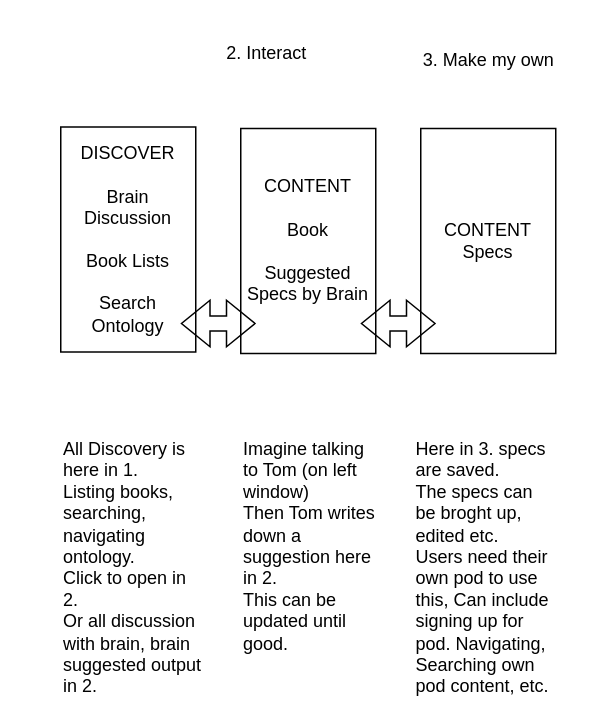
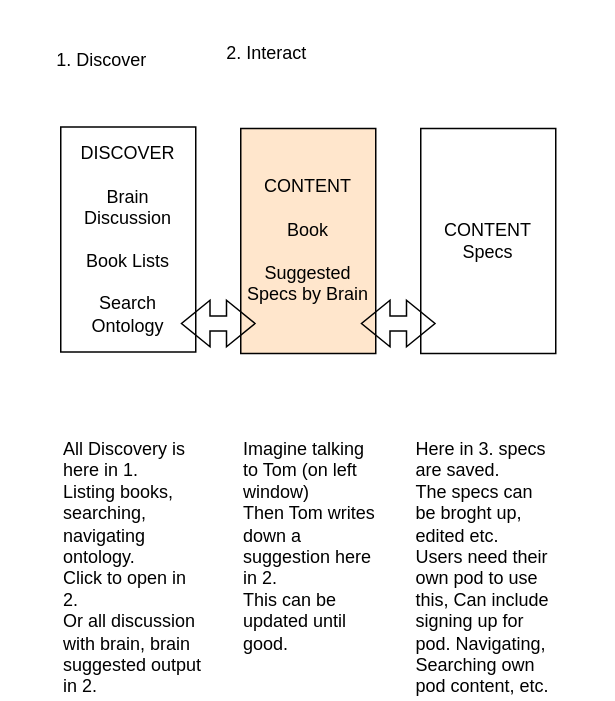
node "1. Discover": added
node "3. Make my own": removed
node "CONTENT Book Suggested Specs by Brain": fillcolor #ffffff -> #ffe6cc
